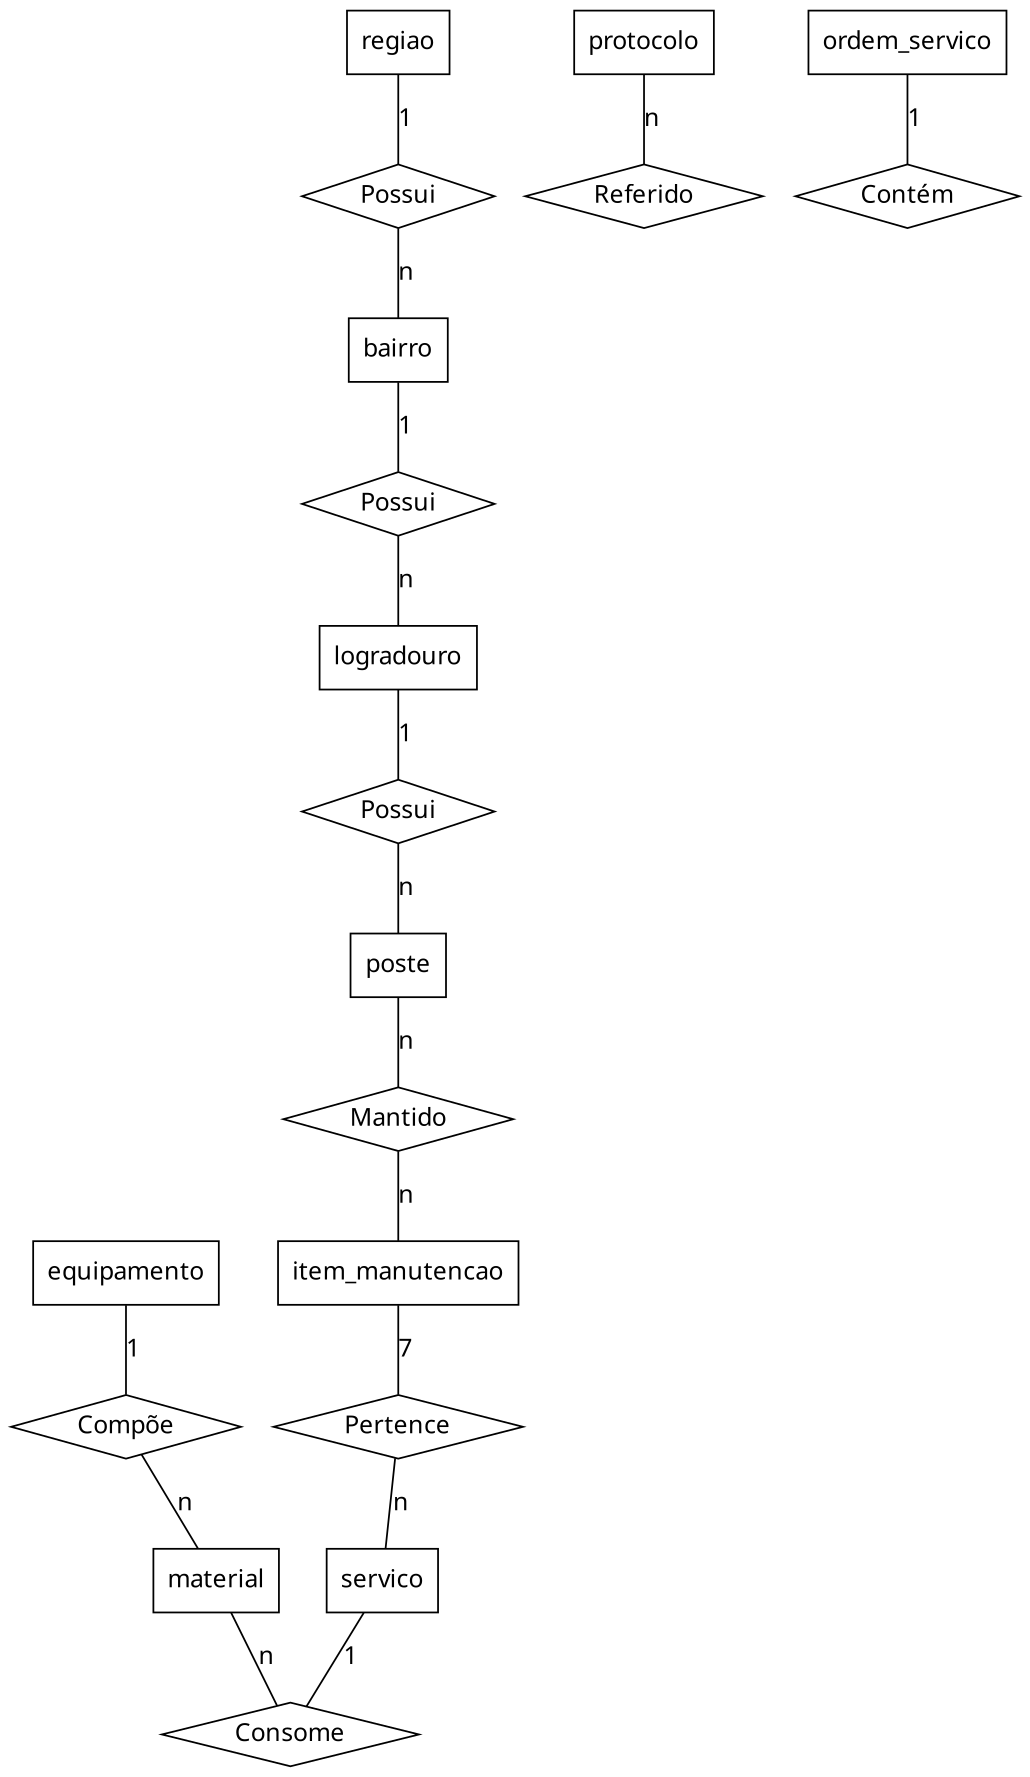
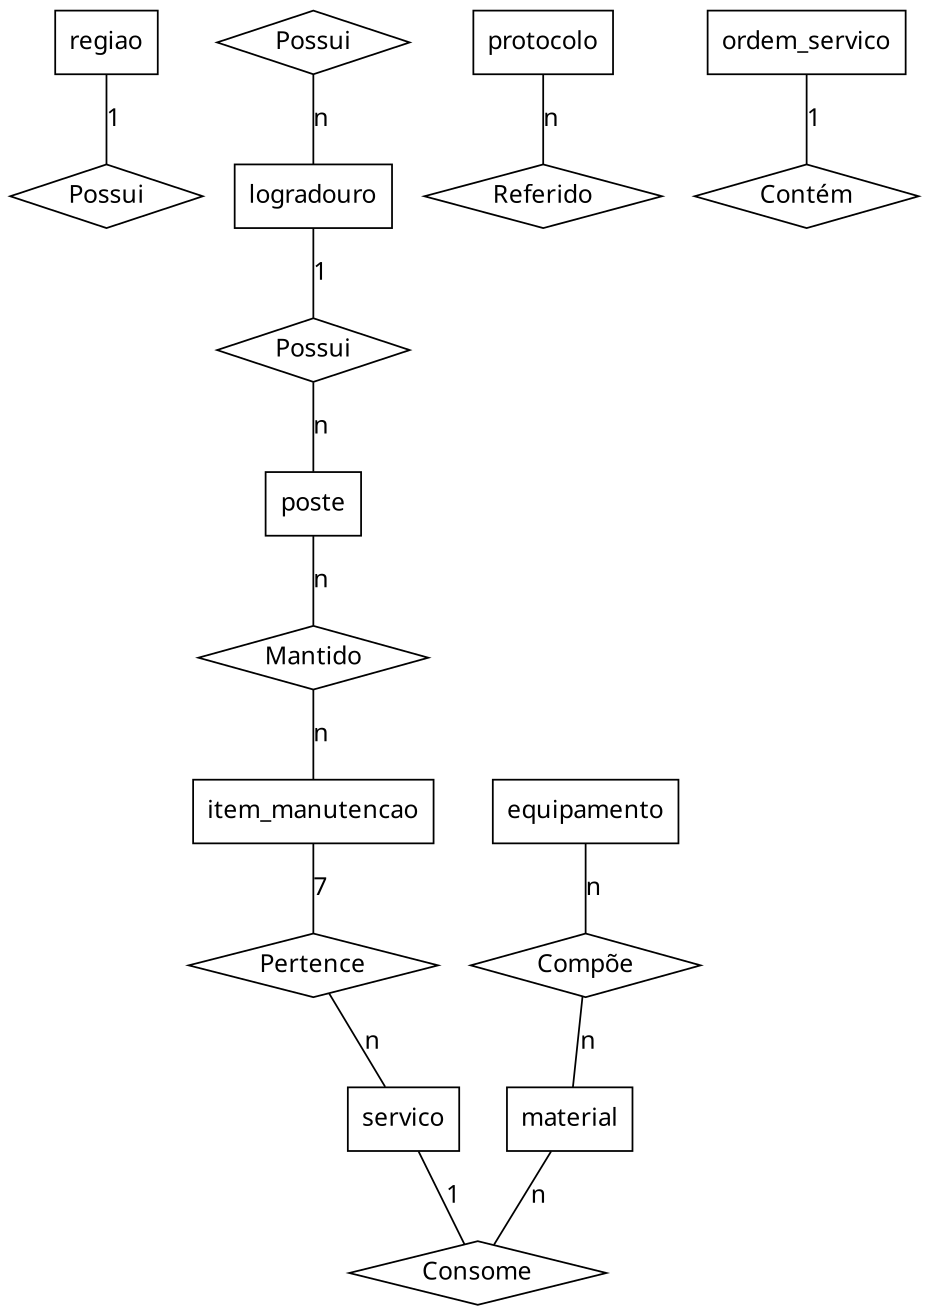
node "bairro": removed
edge "equipamento" -- "Compõe": label "1" -> "n"
